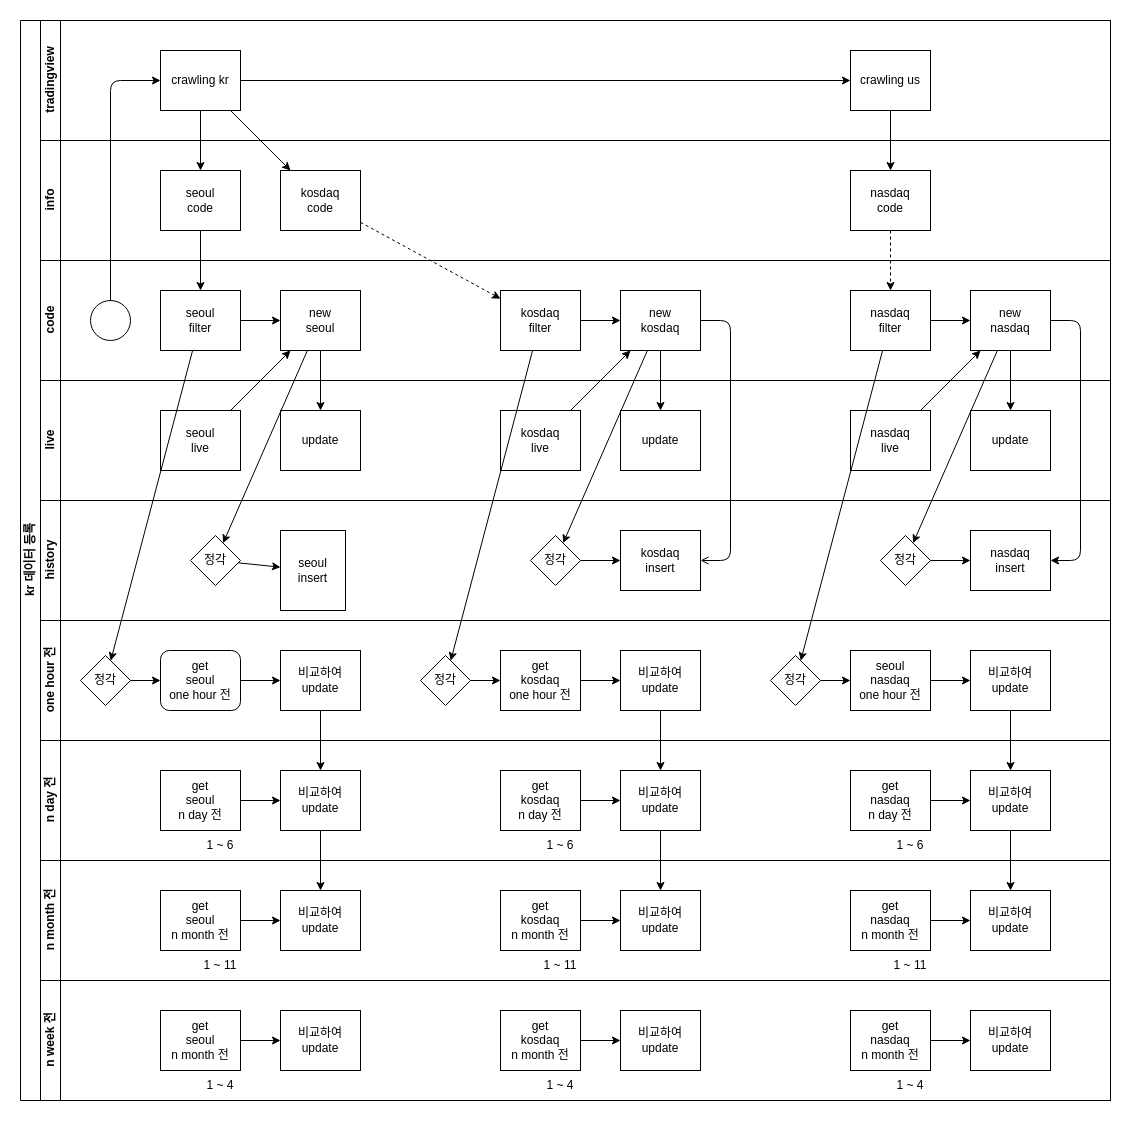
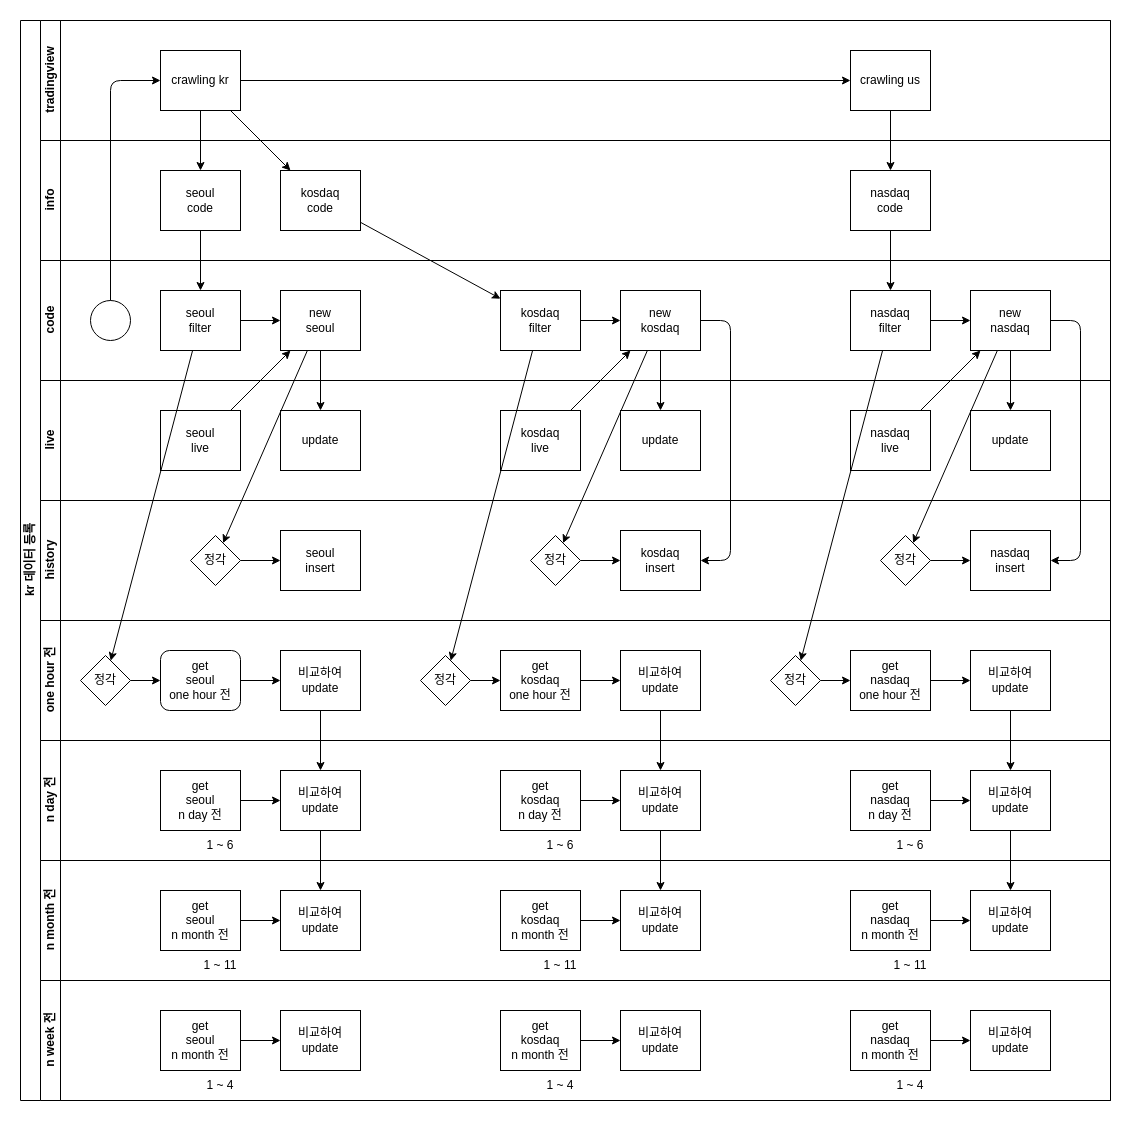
edge "kosdaq code" -> "kosdaq filter": style dashed -> solid
edge "nasdaq code" -> "nasdaq filter": style dashed -> solid
edge "new kosdaq" -> "kosdaq insert": arrowhead open -> classic
node "seoul insert": size 65x80 -> 80x60
node "seoul nasdaq one hour 전": label "seoul nasdaq one hour 전" -> "get nasdaq one hour 전"
